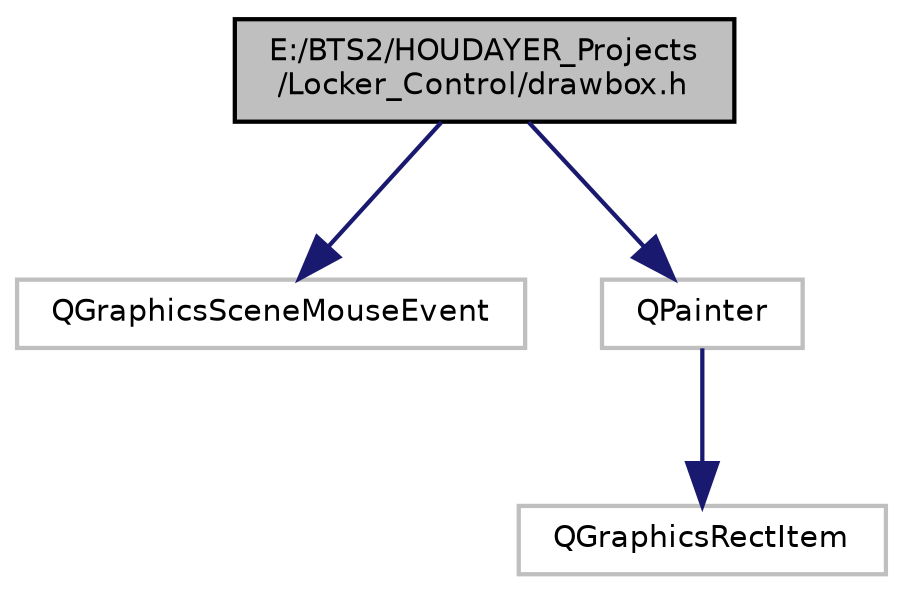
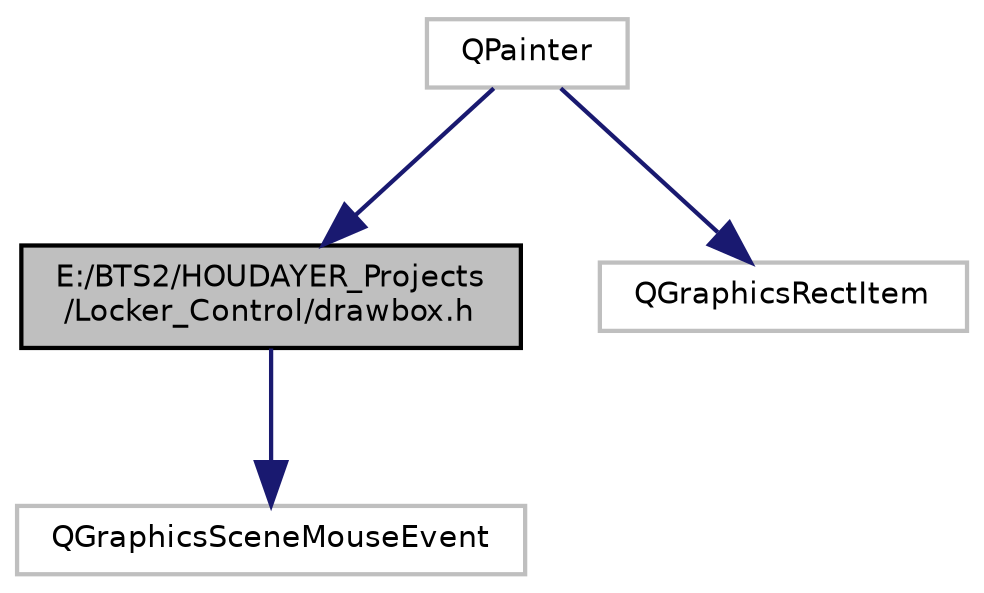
edge "E:/BTS2/HOUDAYER_Projects /Locker_Control/drawbox.h" -> "QPainter": reversed
